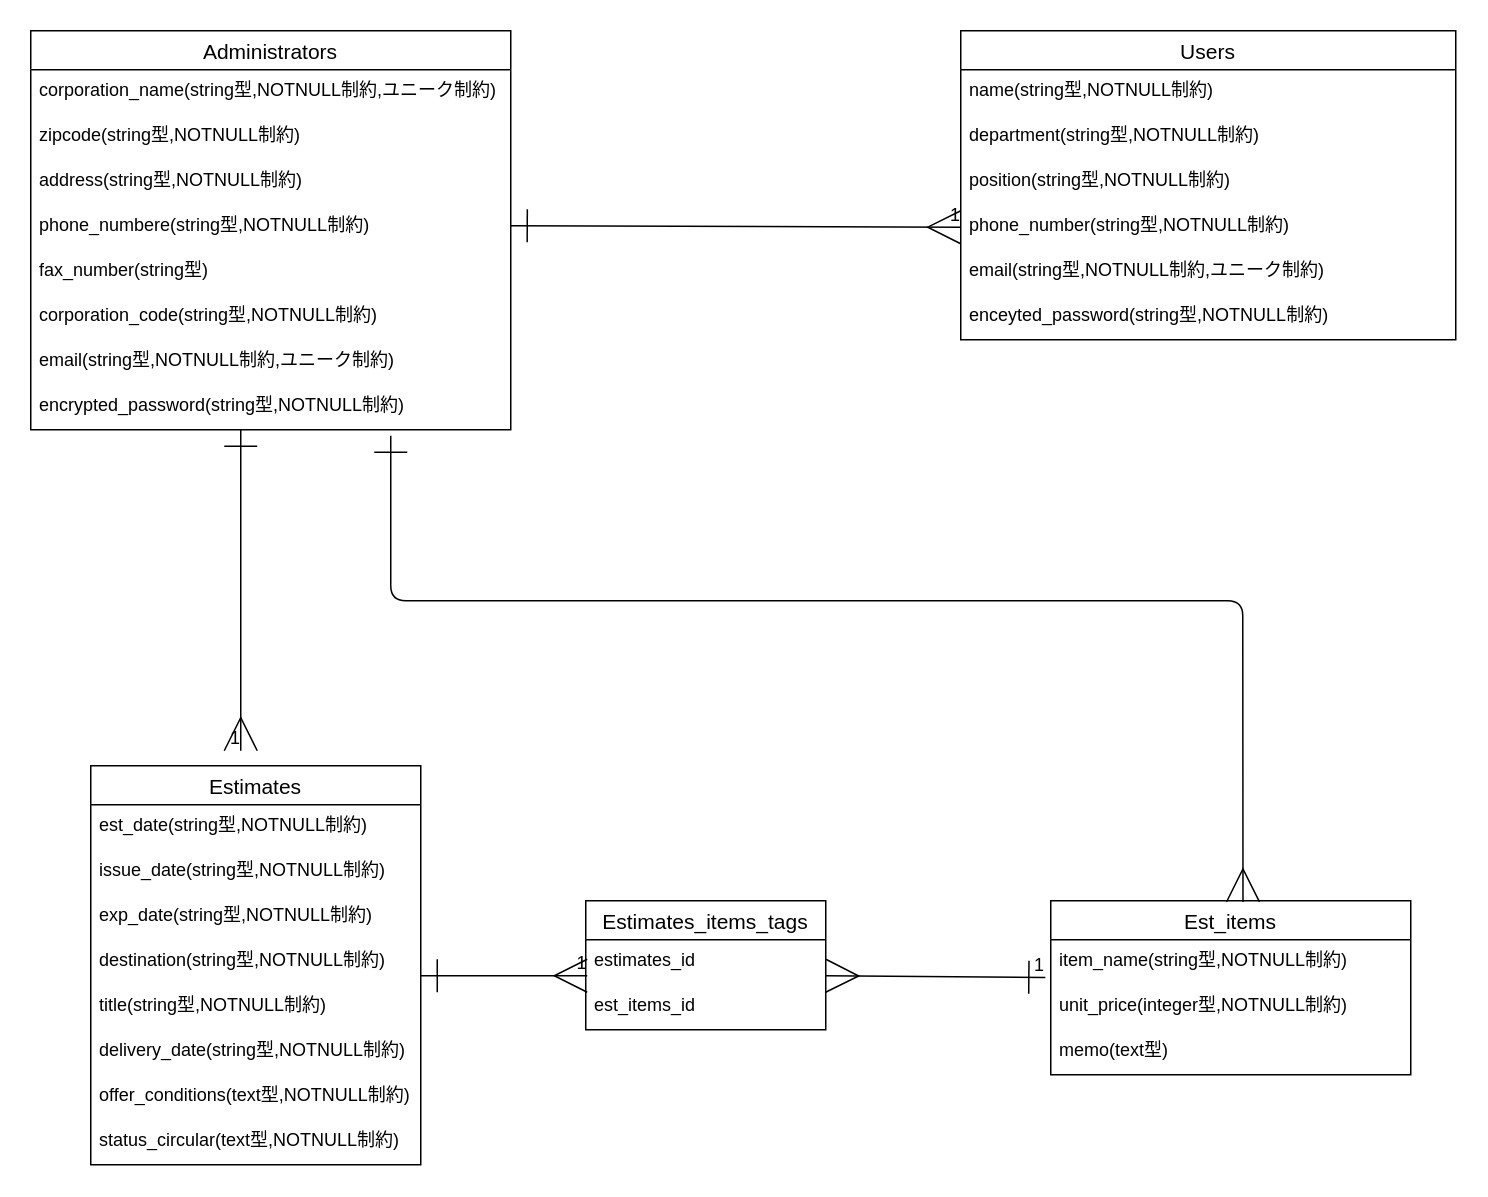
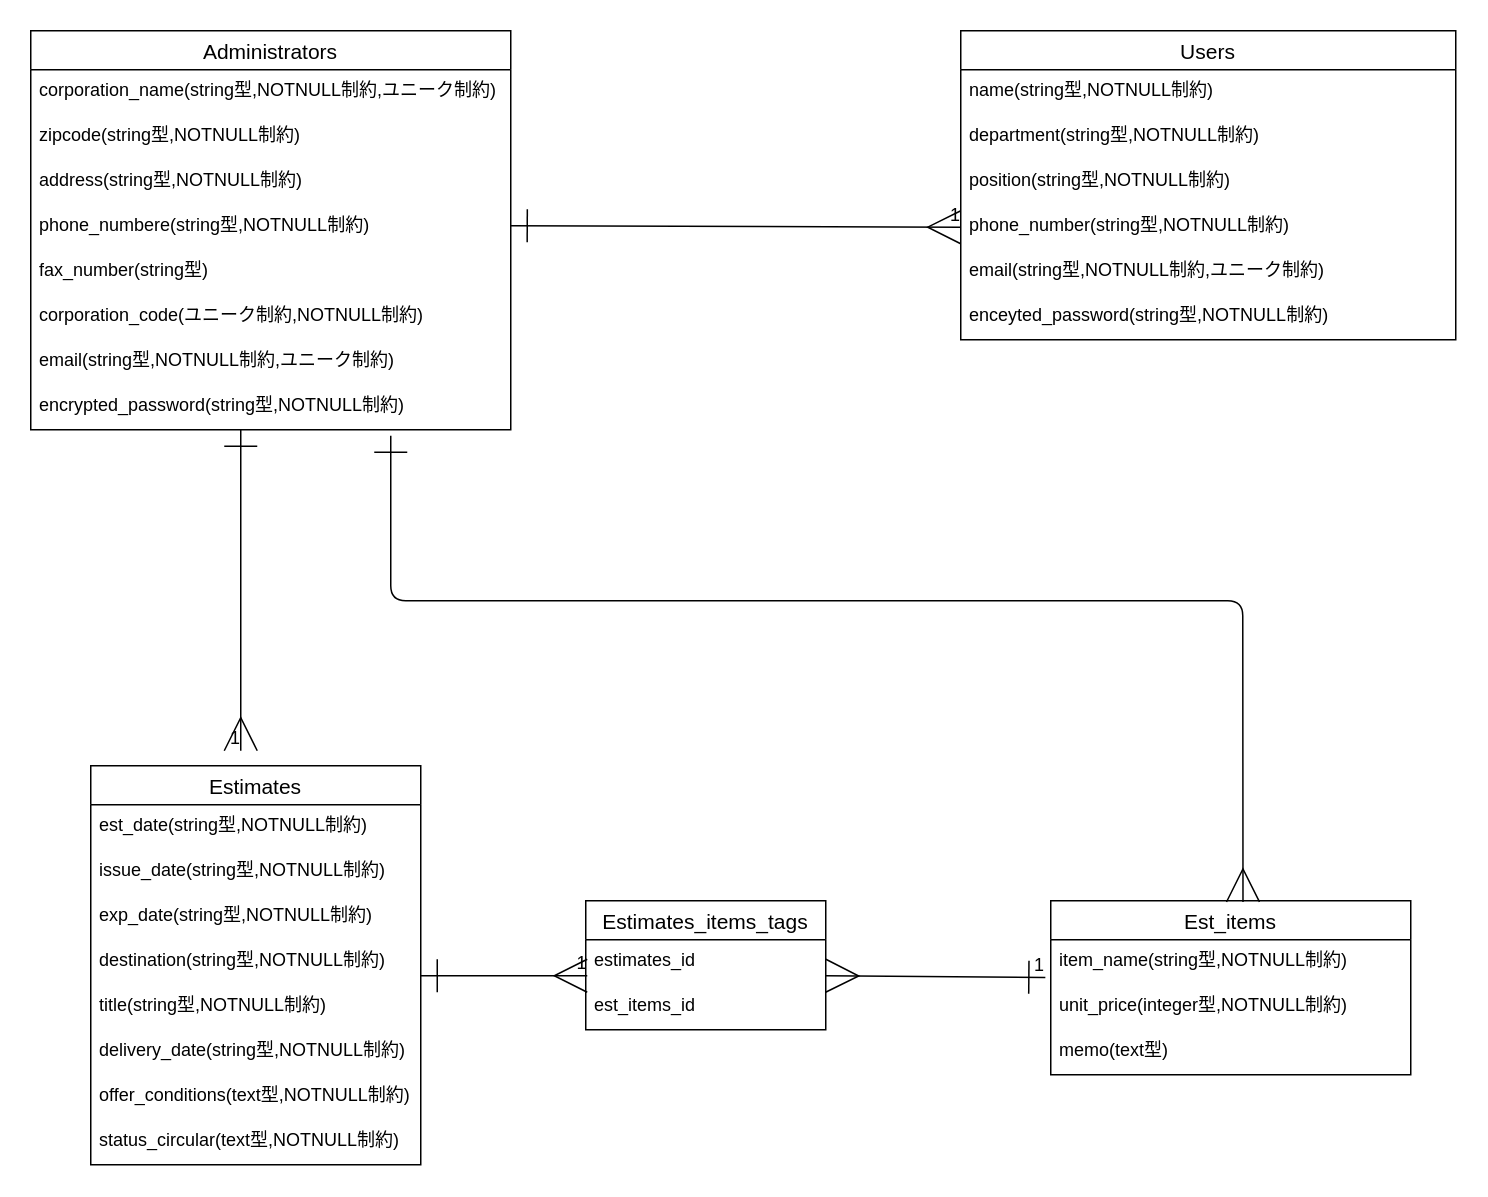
node "corporation_code(string型,NOTNULL制約)": label "corporation_code(string型,NOTNULL制約)" -> "corporation_code(ユニーク制約,NOTNULL制約)"
